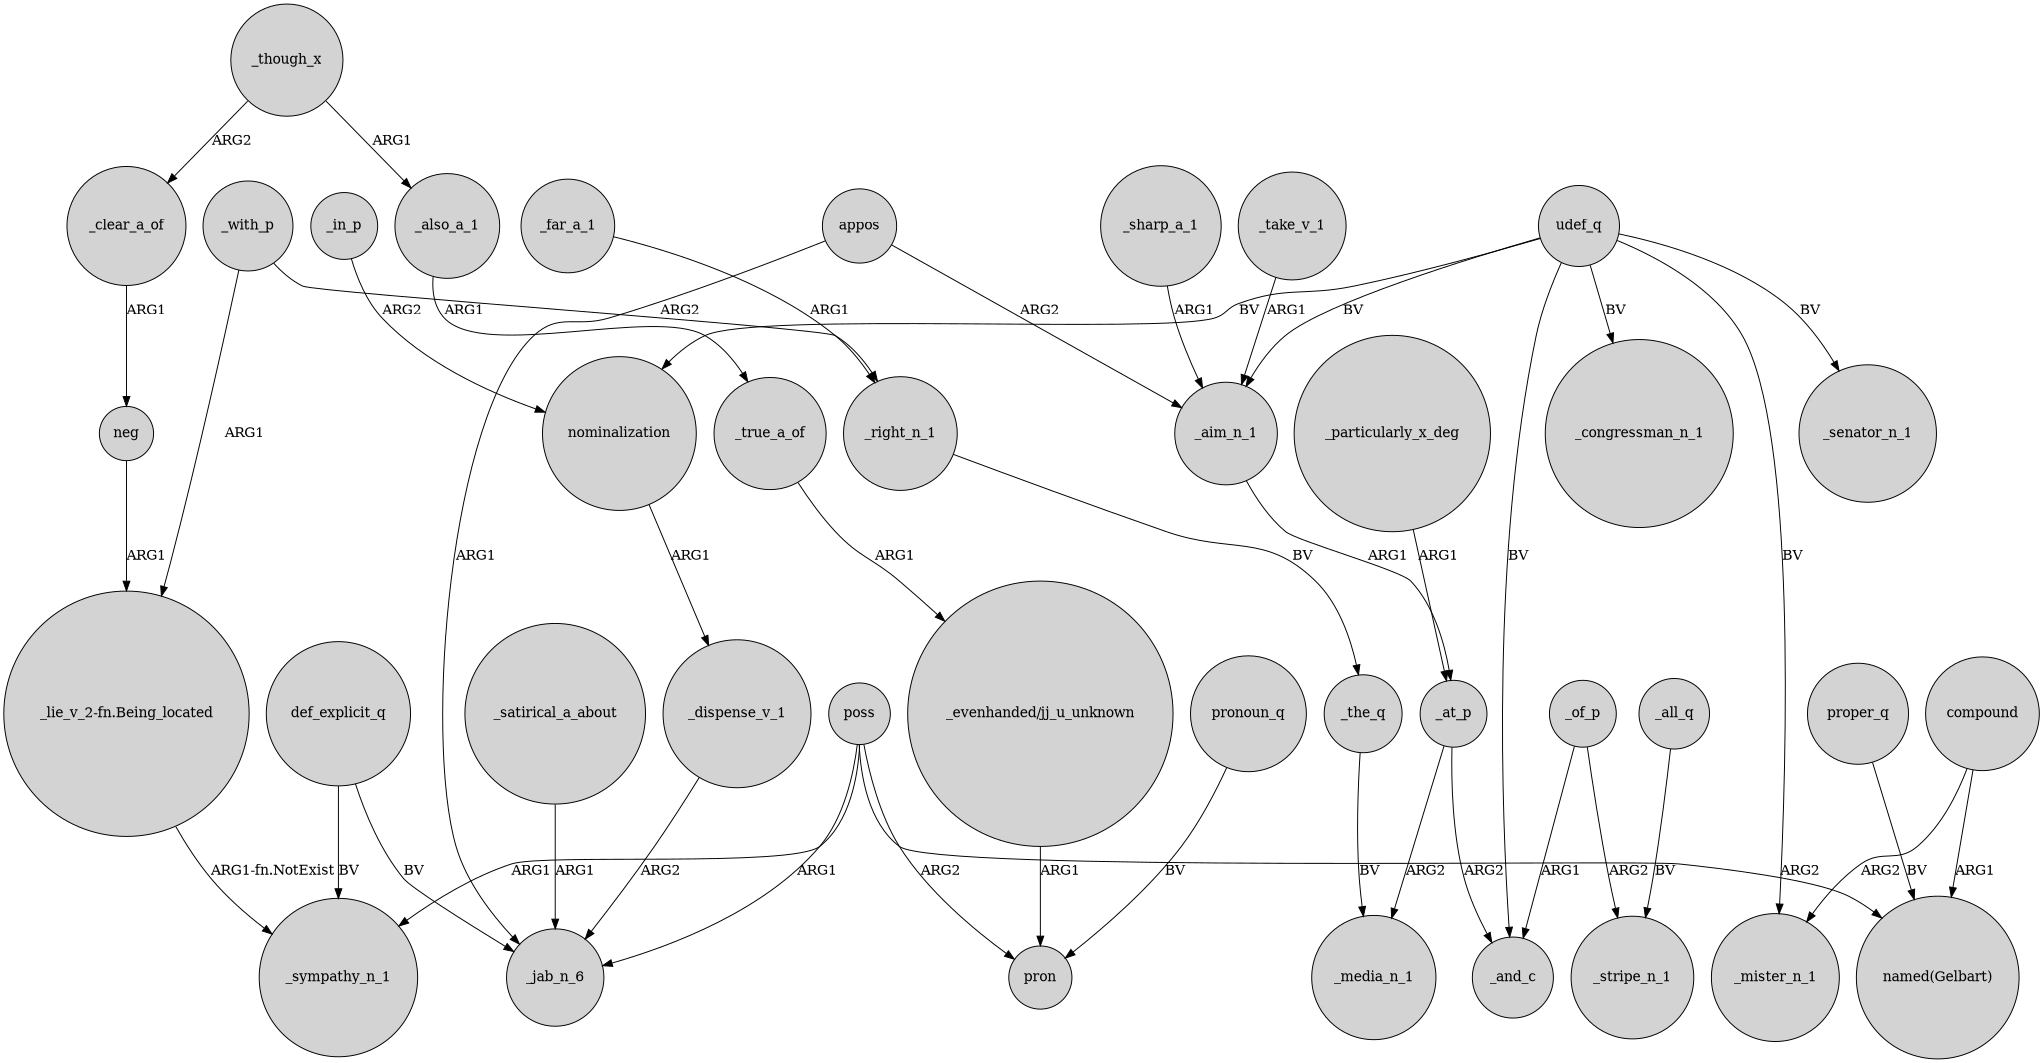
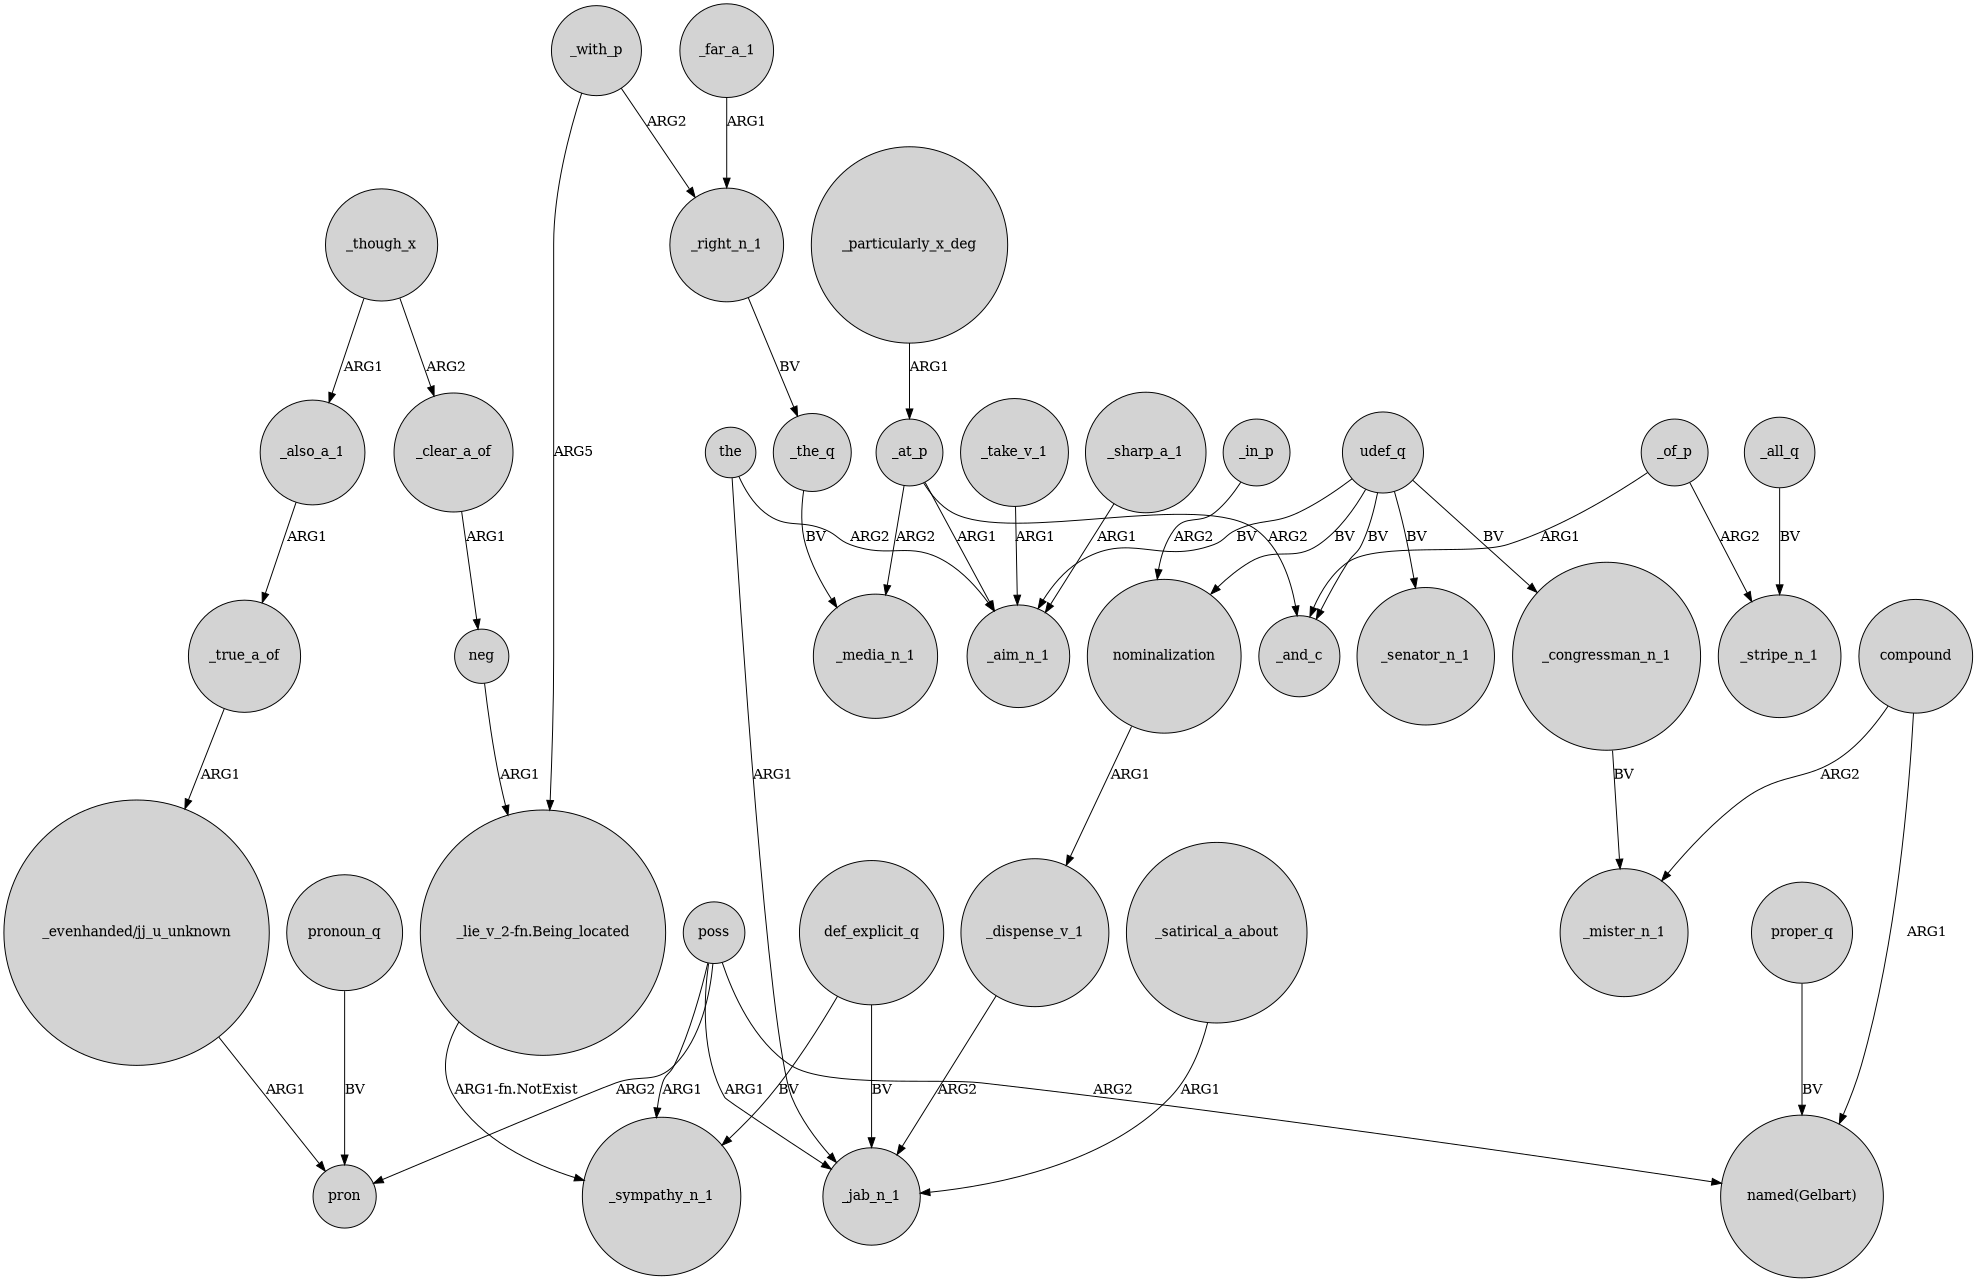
node "appos": label "appos" -> "the"
edge "_with_p" -> "_lie_v_2-fn.Being_located": label "ARG1" -> "ARG5"
edge "udef_q" -> "_mister_n_1": now "_congressman_n_1" -> "_mister_n_1"
edge "_aim_n_1" -> "_at_p": reversed
node "_jab_n_6": label "_jab_n_6" -> "_jab_n_1"
